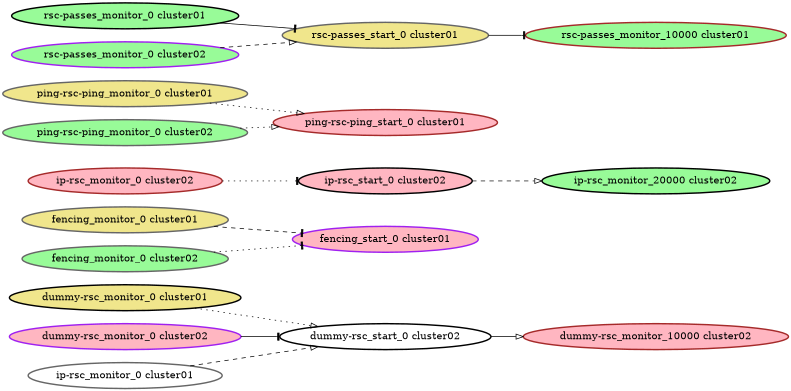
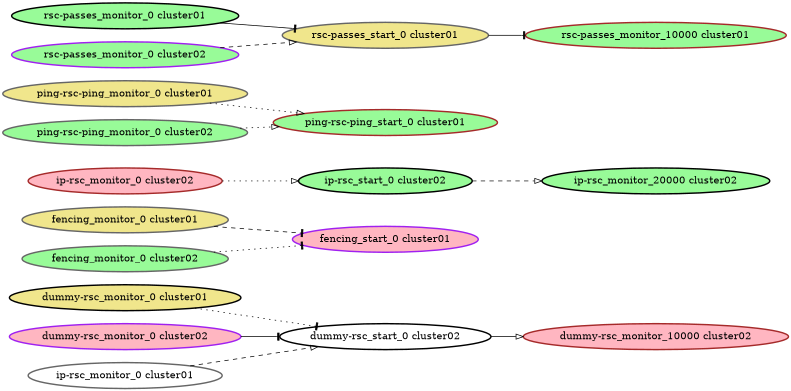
node "ping-rsc-ping_start_0 cluster01": fillcolor lightpink -> palegreen
edge "ip-rsc_monitor_0 cluster02" -> "ip-rsc_start_0 cluster02": arrowhead tee -> onormal
node "ip-rsc_start_0 cluster02": fillcolor lightpink -> palegreen
edge "dummy-rsc_monitor_0 cluster01" -> "dummy-rsc_start_0 cluster02": arrowhead onormal -> tee
